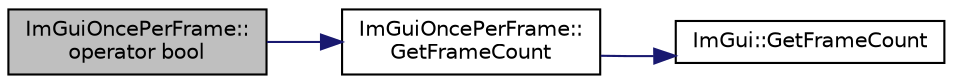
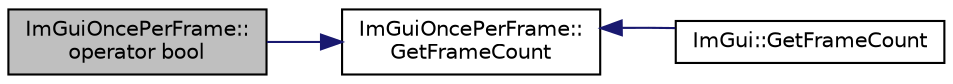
edge "ImGuiOncePerFrame:: GetFrameCount" -> "ImGui::GetFrameCount": reversed
